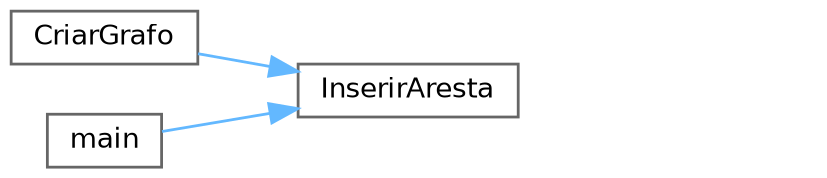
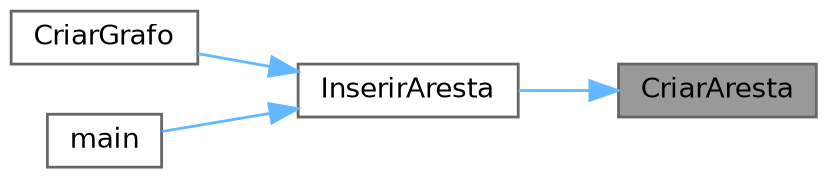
node "CriarAresta": added
